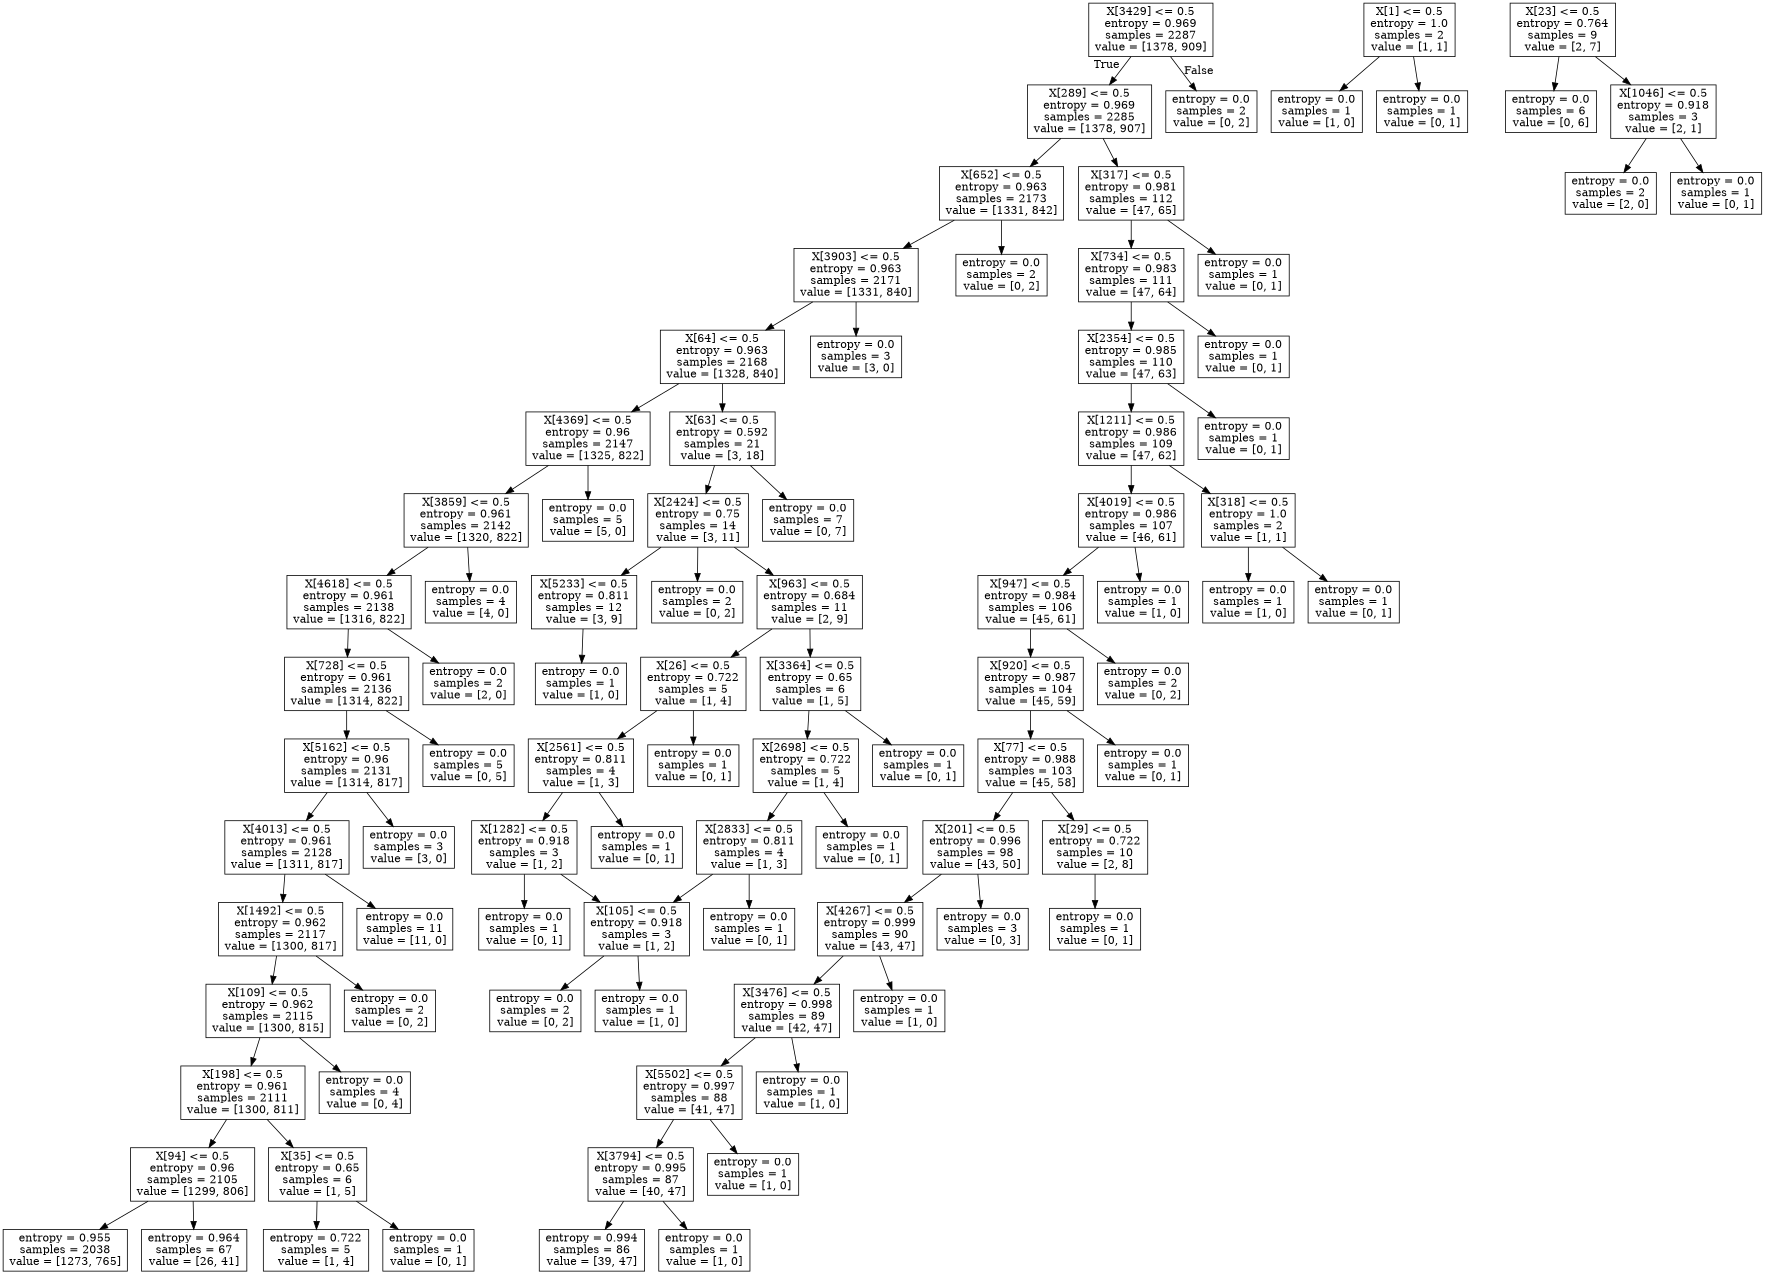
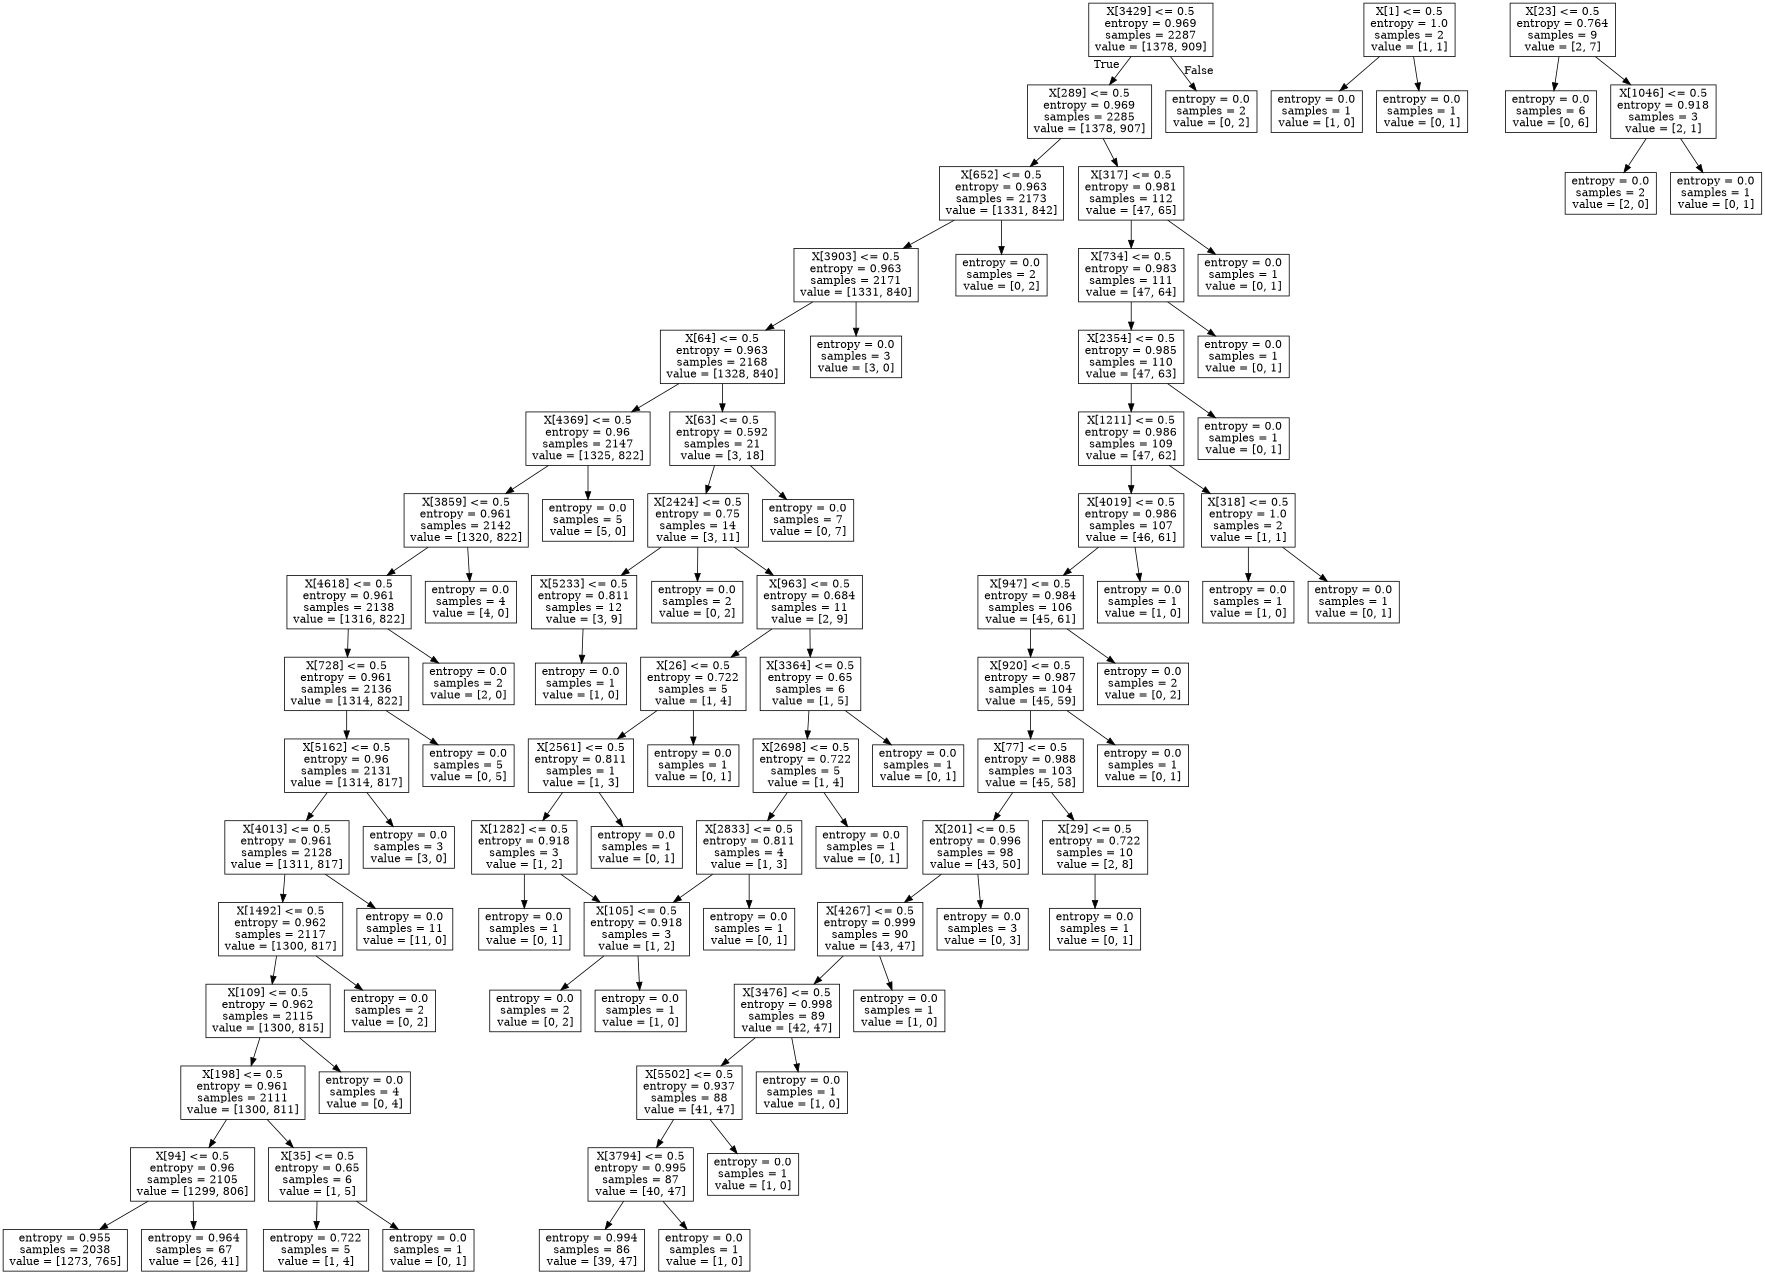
node "X[2561] <= 0.5 entropy = 0.811 samples = 4 value = [1, 3]": label "X[2561] <= 0.5 entropy = 0.811 samples = 4 value = [1, 3]" -> "X[2561] <= 0.5 entropy = 0.811 samples = 1 value = [1, 3]"
node "X[5502] <= 0.5 entropy = 0.997 samples = 88 value = [41, 47]": label "X[5502] <= 0.5 entropy = 0.997 samples = 88 value = [41, 47]" -> "X[5502] <= 0.5 entropy = 0.937 samples = 88 value = [41, 47]"
